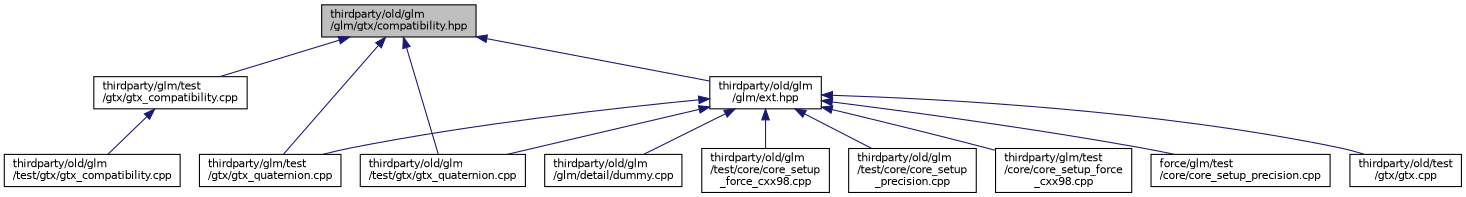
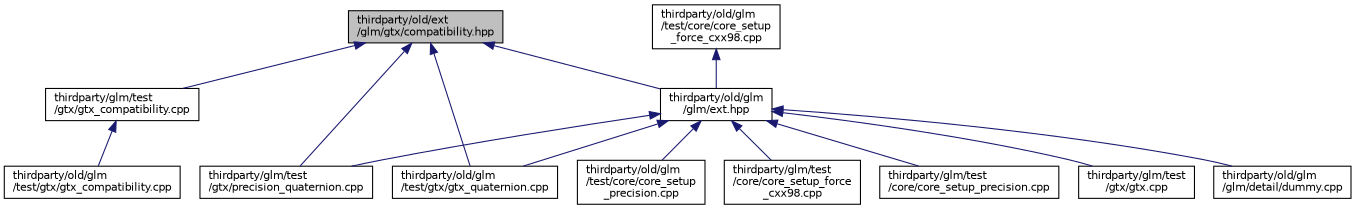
node "thirdparty/old/glm /glm/gtx/compatibility.hpp": label "thirdparty/old/glm /glm/gtx/compatibility.hpp" -> "thirdparty/old/ext /glm/gtx/compatibility.hpp"
edge "thirdparty/old/glm /test/core/core_setup _force_cxx98.cpp" -> "thirdparty/old/glm /glm/ext.hpp": reversed
node "thirdparty/glm/test /gtx/gtx_quaternion.cpp": label "thirdparty/glm/test /gtx/gtx_quaternion.cpp" -> "thirdparty/glm/test /gtx/precision_quaternion.cpp"
node "force/glm/test /core/core_setup_precision.cpp": label "force/glm/test /core/core_setup_precision.cpp" -> "thirdparty/glm/test /core/core_setup_precision.cpp"
node "thirdparty/old/test /gtx/gtx.cpp": label "thirdparty/old/test /gtx/gtx.cpp" -> "thirdparty/glm/test /gtx/gtx.cpp"
